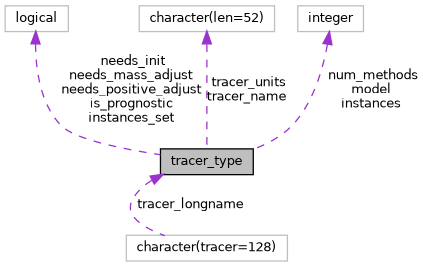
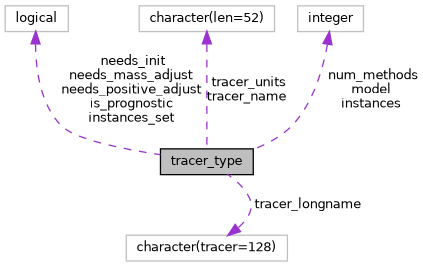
edge "character(tracer=128)" -> "tracer_type": reversed
